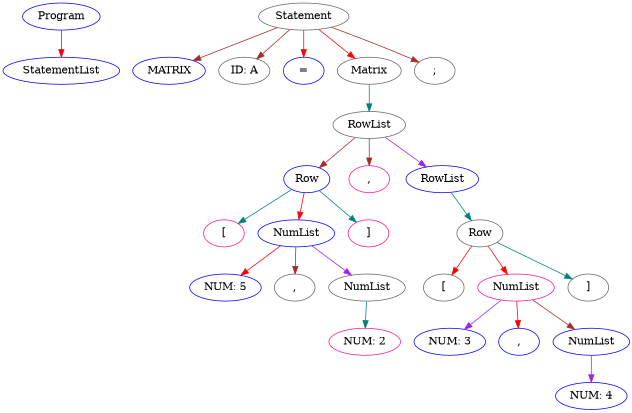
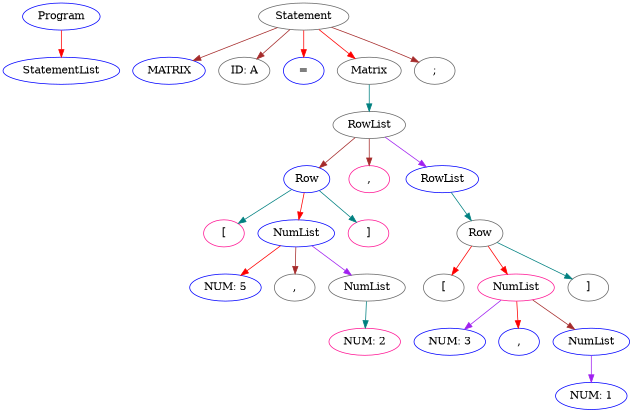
node "NUM: 4": label "NUM: 4" -> "NUM: 1"
